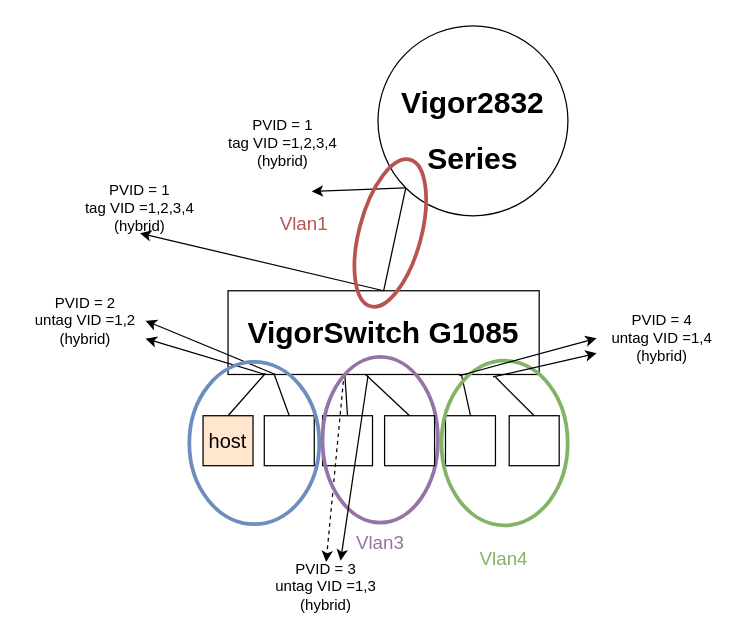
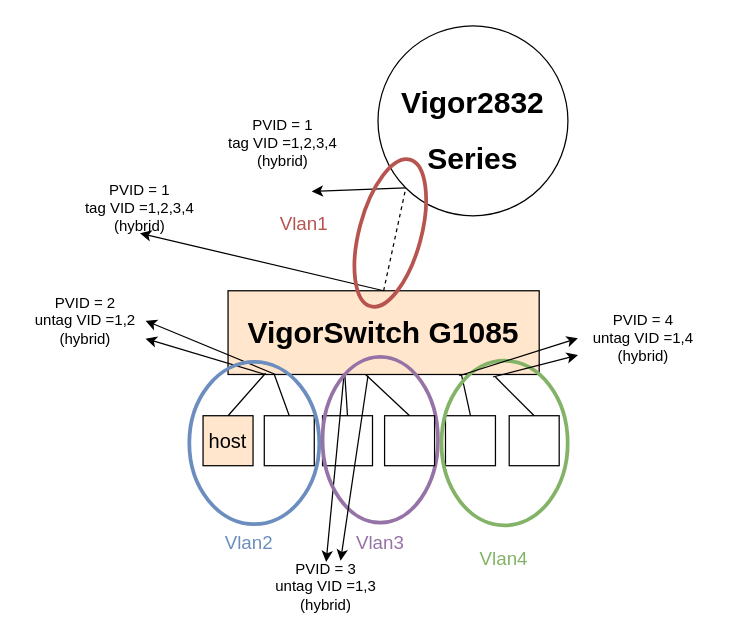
edge "Vigor2832Series" -- "VigorSwitch G1085": style solid -> dashed
node "VigorSwitch G1085": fillcolor #ffffff -> #ffe6cc
node "PVID = 4 untag VID =1,4 (hybrid)": moved (663, 338) -> (644, 338)
edge "VigorSwitch G1085" -> "PVID = 3 untag VID =1,3 (hybrid)": style dashed -> solid
node "Vlan2": added
